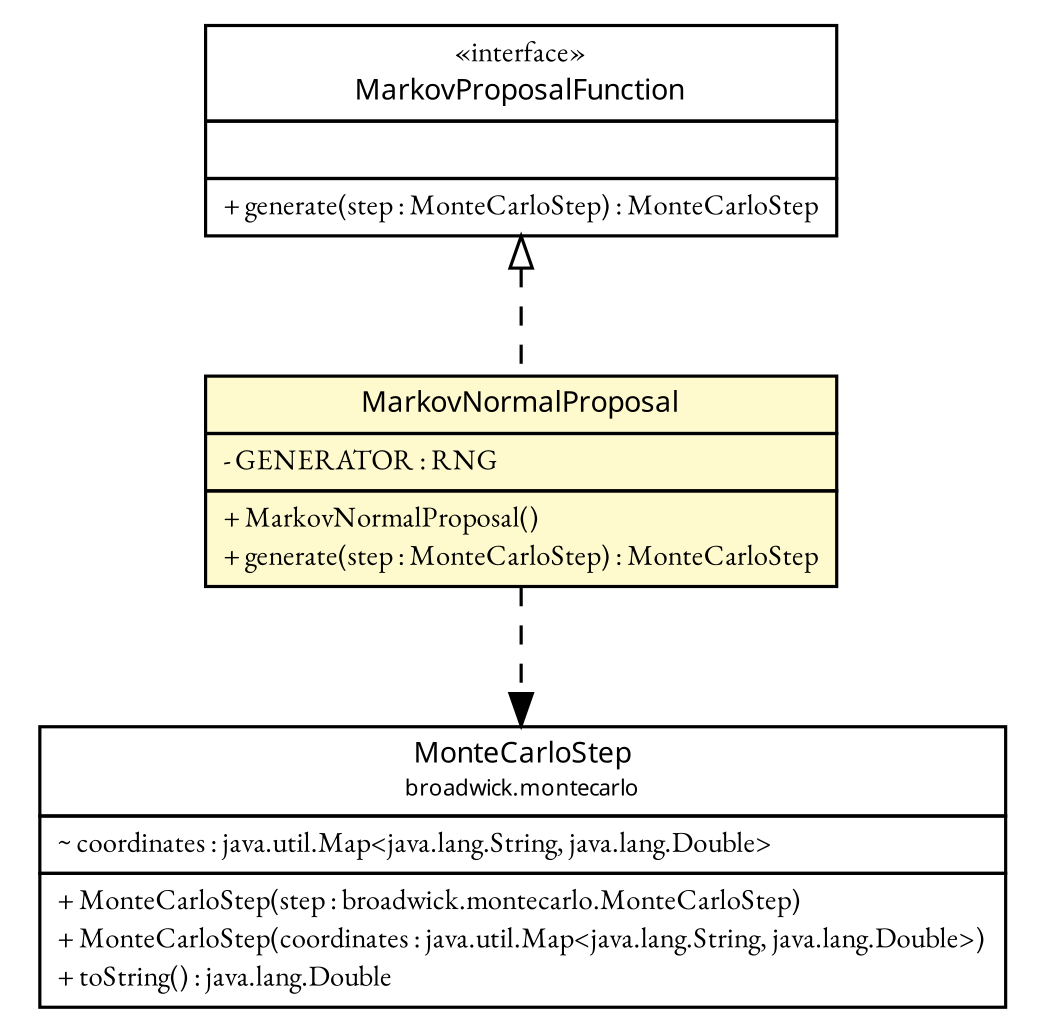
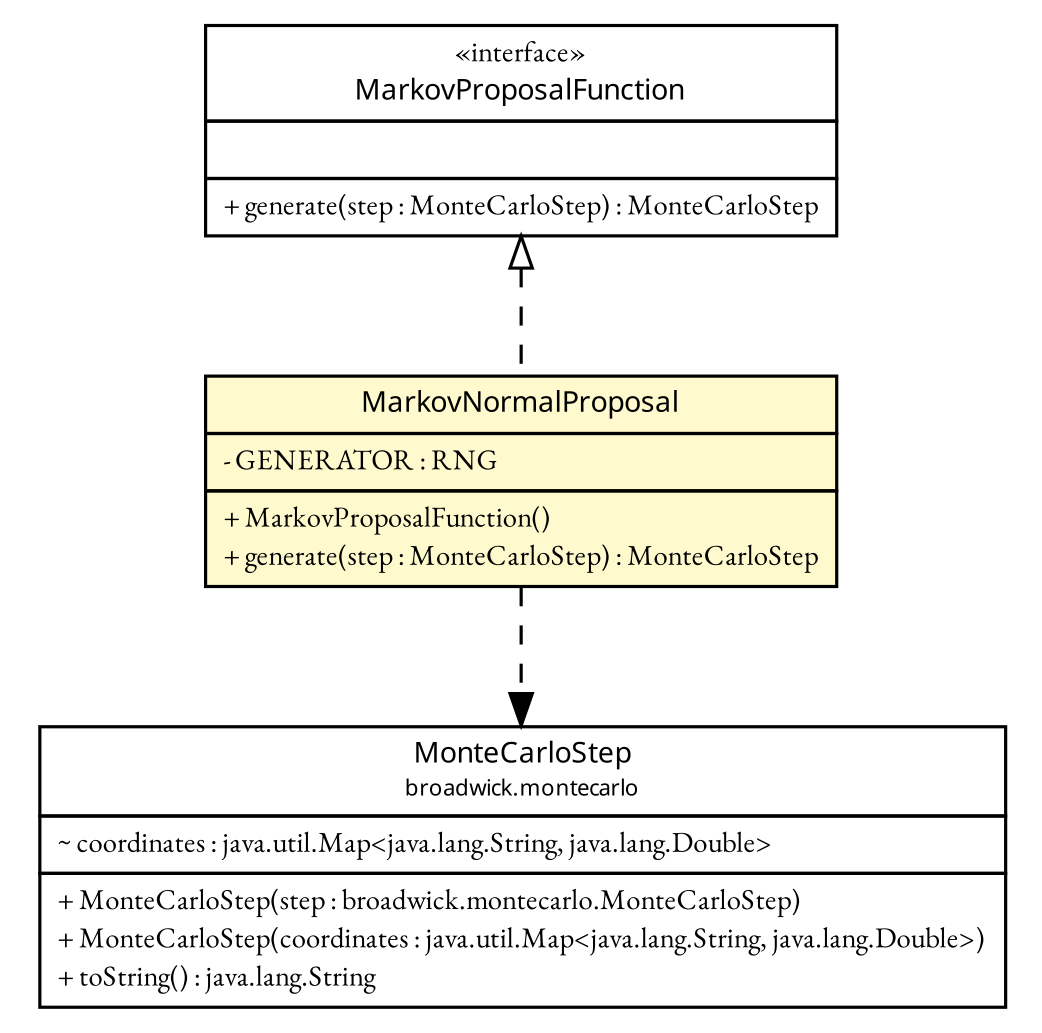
node "MarkovNormalProposal": text "+ MarkovNormalProposal()" -> "+ MarkovProposalFunction()"
node "MonteCarloStep": text "+ toString() : java.lang.Double" -> "+ toString() : java.lang.String"
